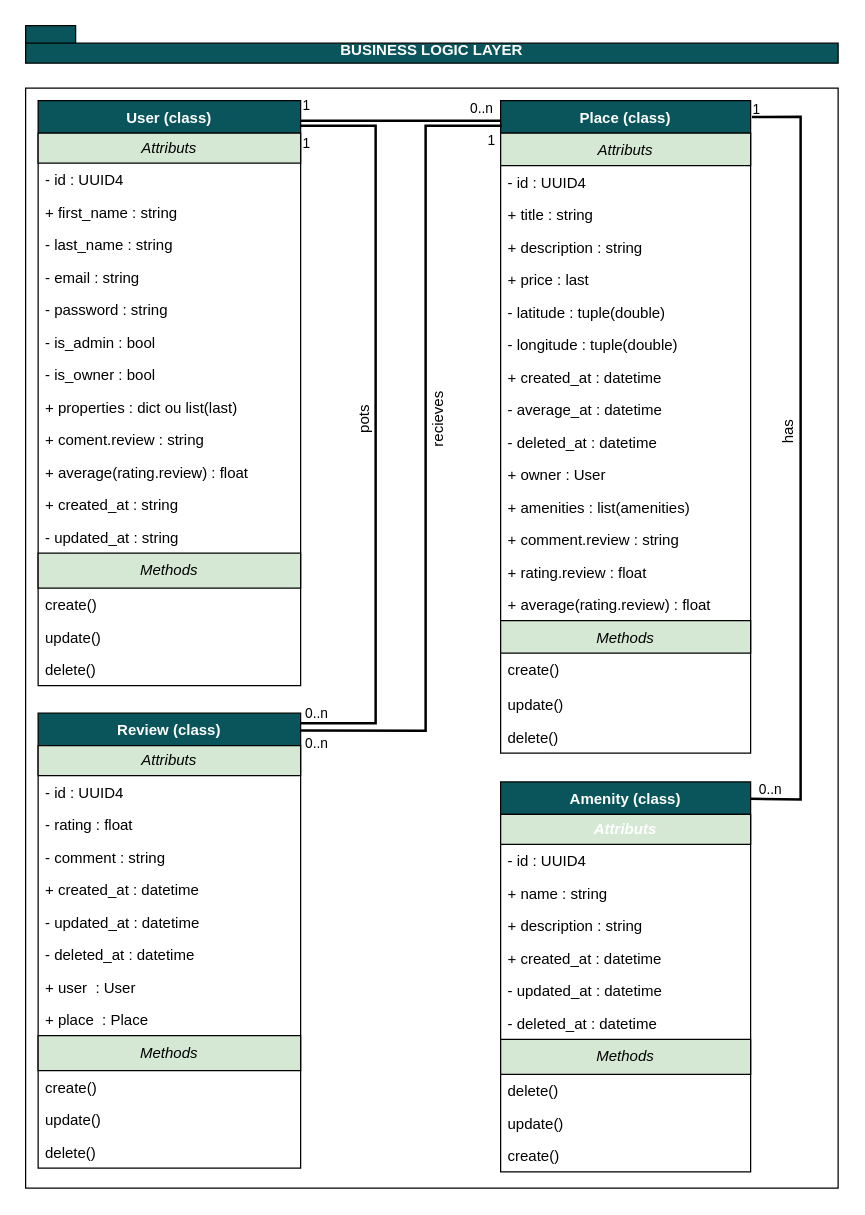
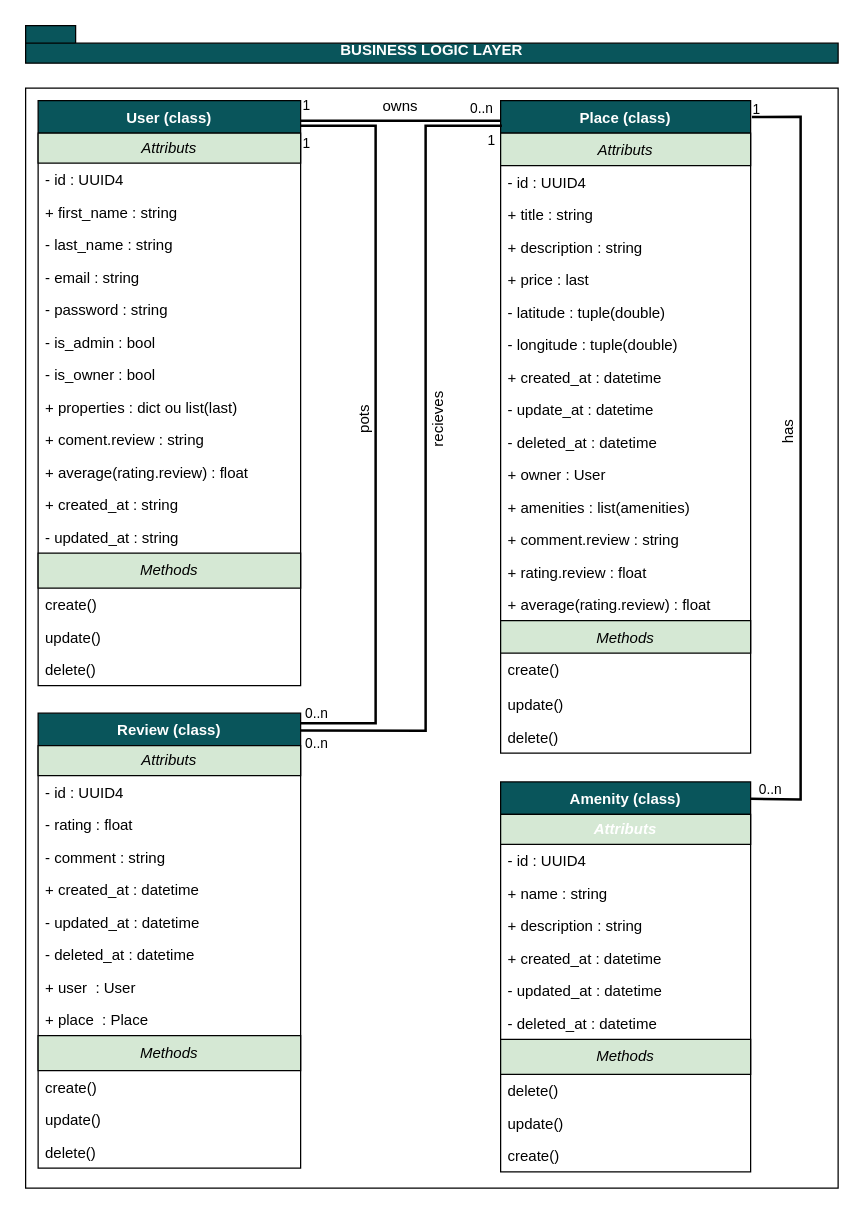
node "owns": added
node "- average_at : datetime": label "- average_at : datetime" -> "- update_at : datetime"
